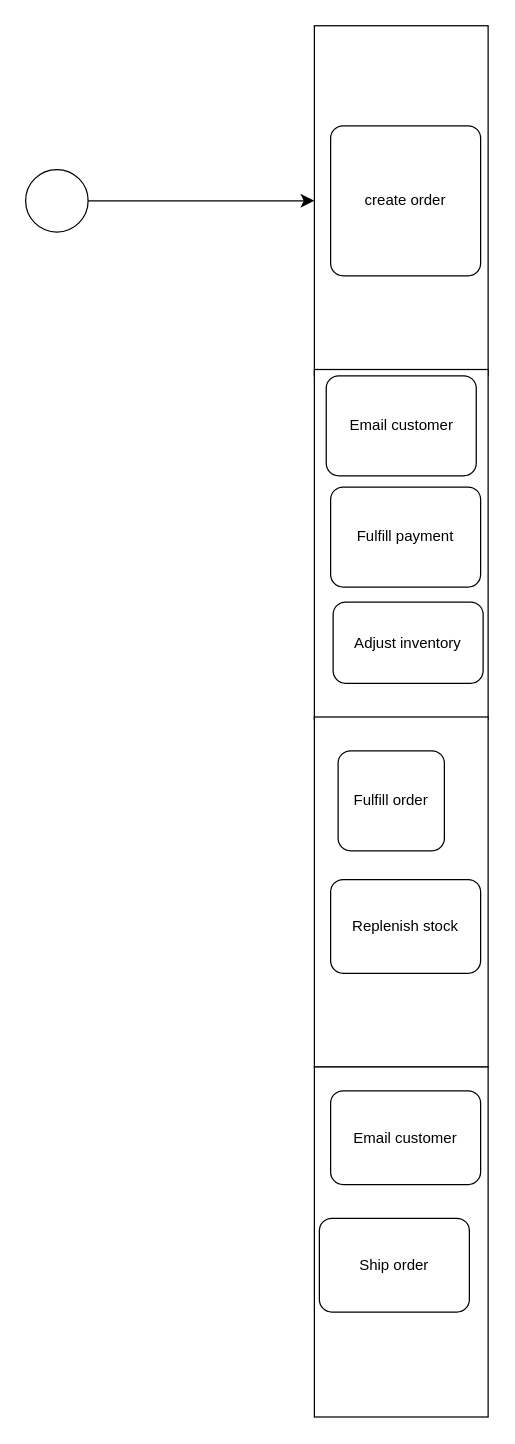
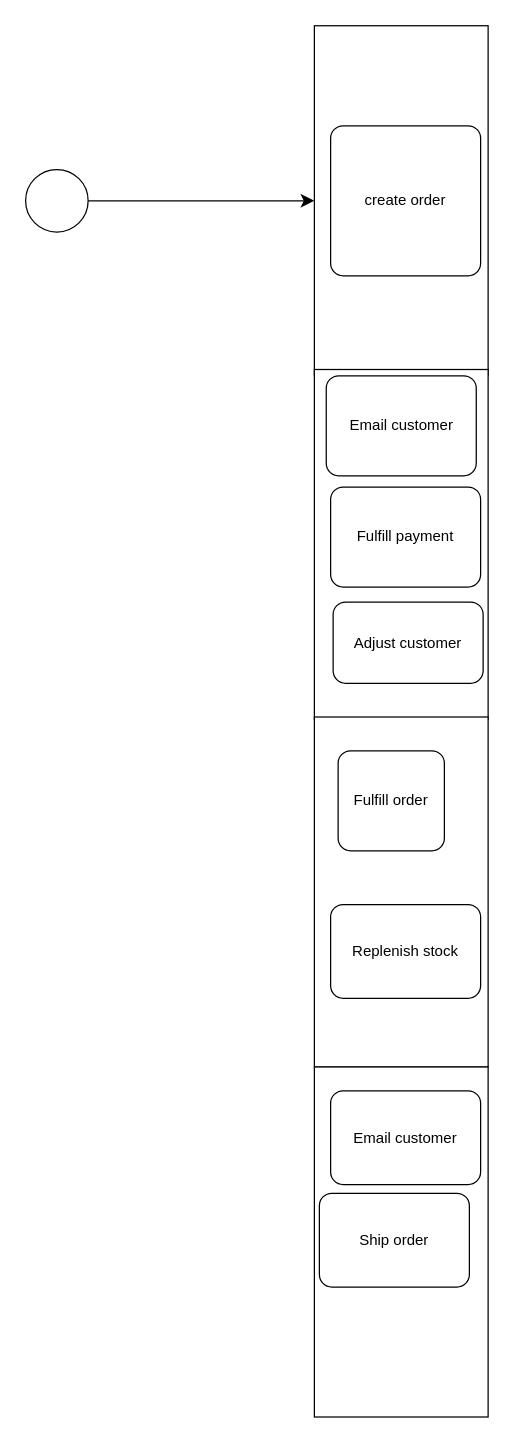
node "Adjust inventory": label "Adjust inventory" -> "Adjust customer"
node "Replenish stock": moved (406, 926) -> (406, 951)
node "Ship order": moved (394, 1265) -> (394, 1240)
